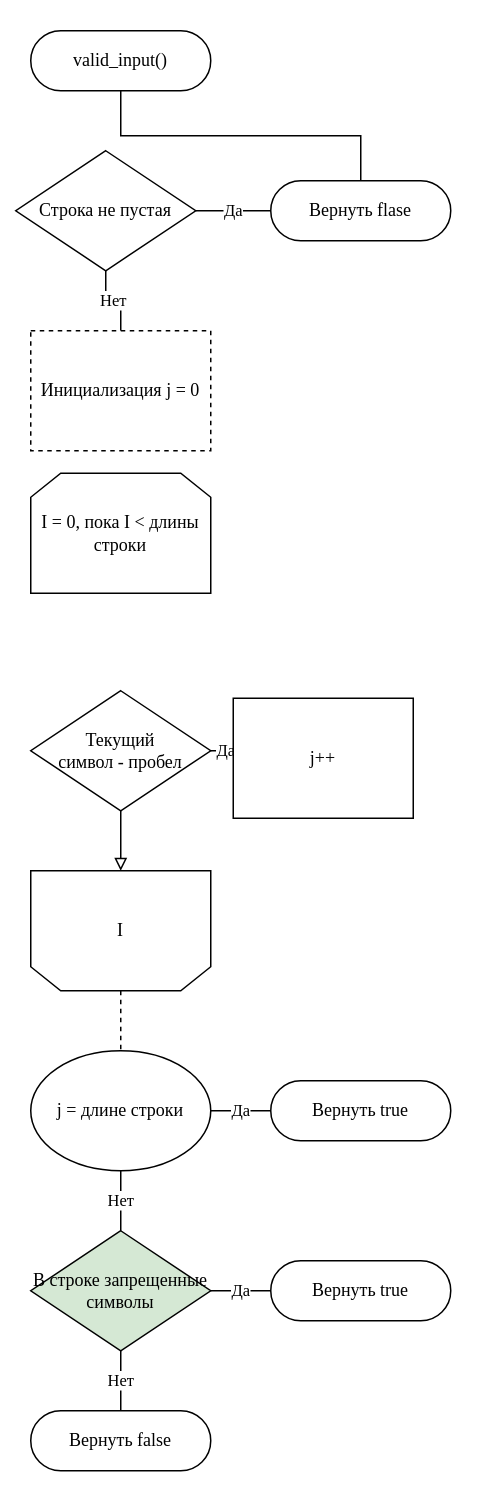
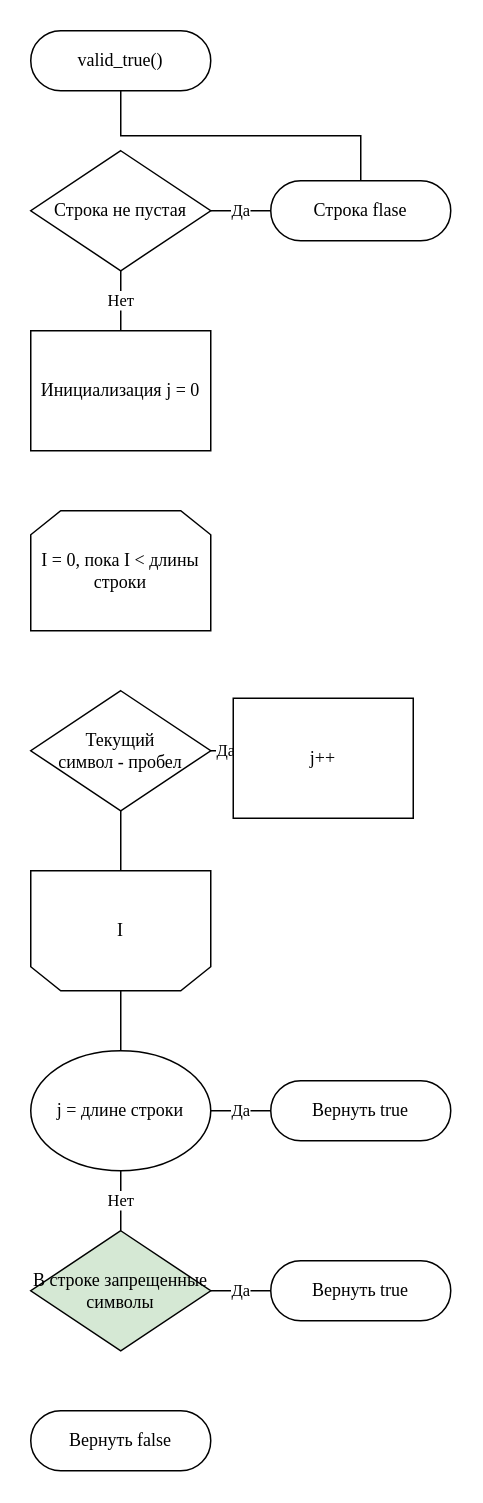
node "valid_input()": label "valid_input()" -> "valid_true()"
node "Строка не пустая": moved (106, 211) -> (121, 211)
node "Вернуть flase": label "Вернуть flase" -> "Строка flase"
node "Инициализация j = 0": style dashed -> solid
node "I = 0, пока I < длины строки": moved (121, 533) -> (121, 571)
edge "Текущий символ - пробел" -> "I": arrowhead block -> none
edge "I" -- "j = длине строки": style dashed -> solid
edge "В строке запрещенные символы" -- "Вернуть false": removed, label "Нет"
